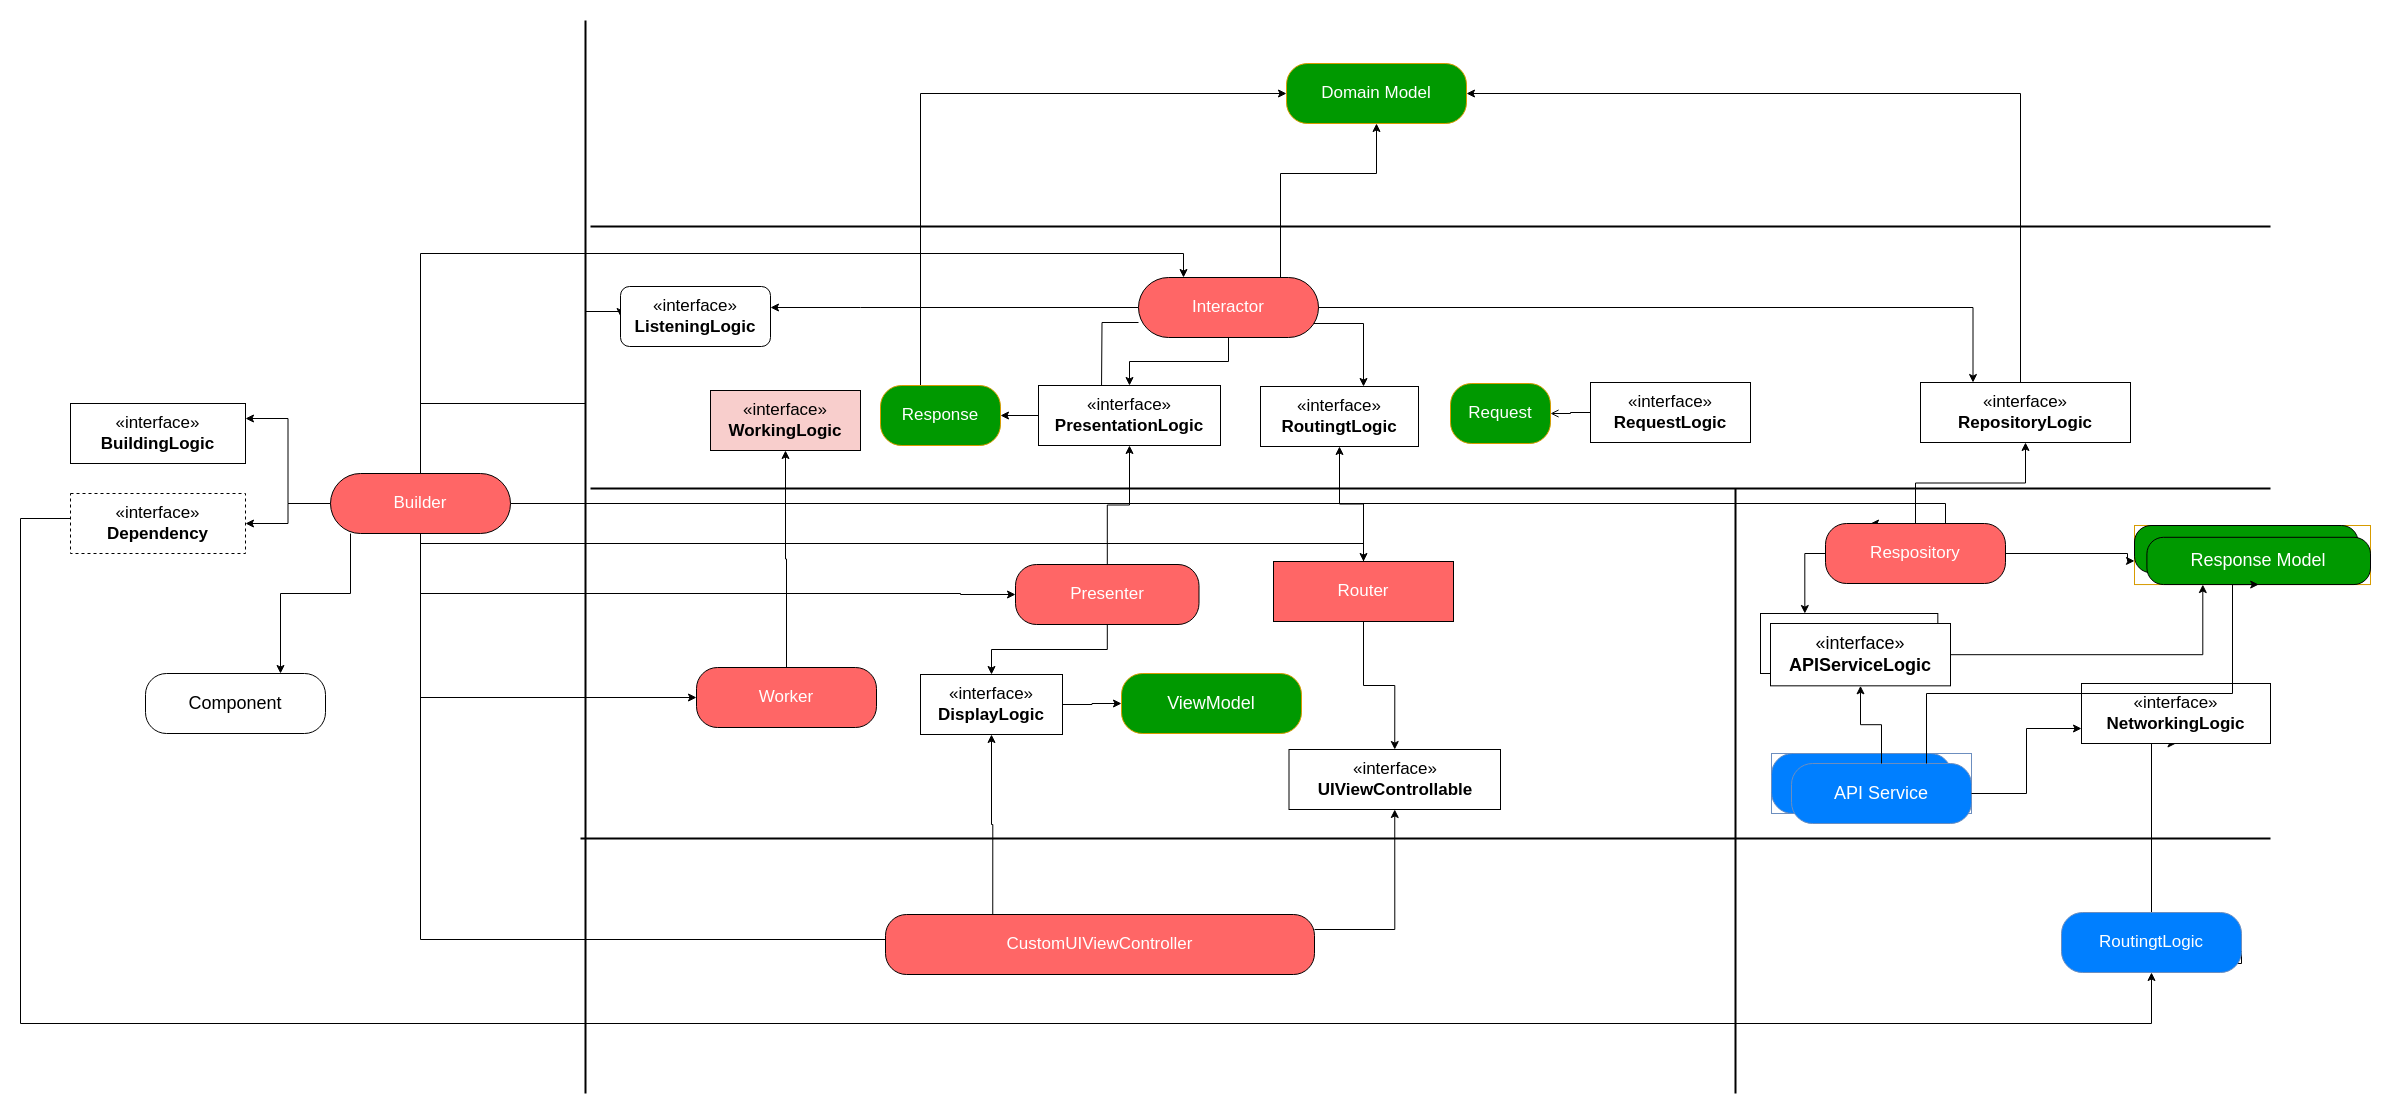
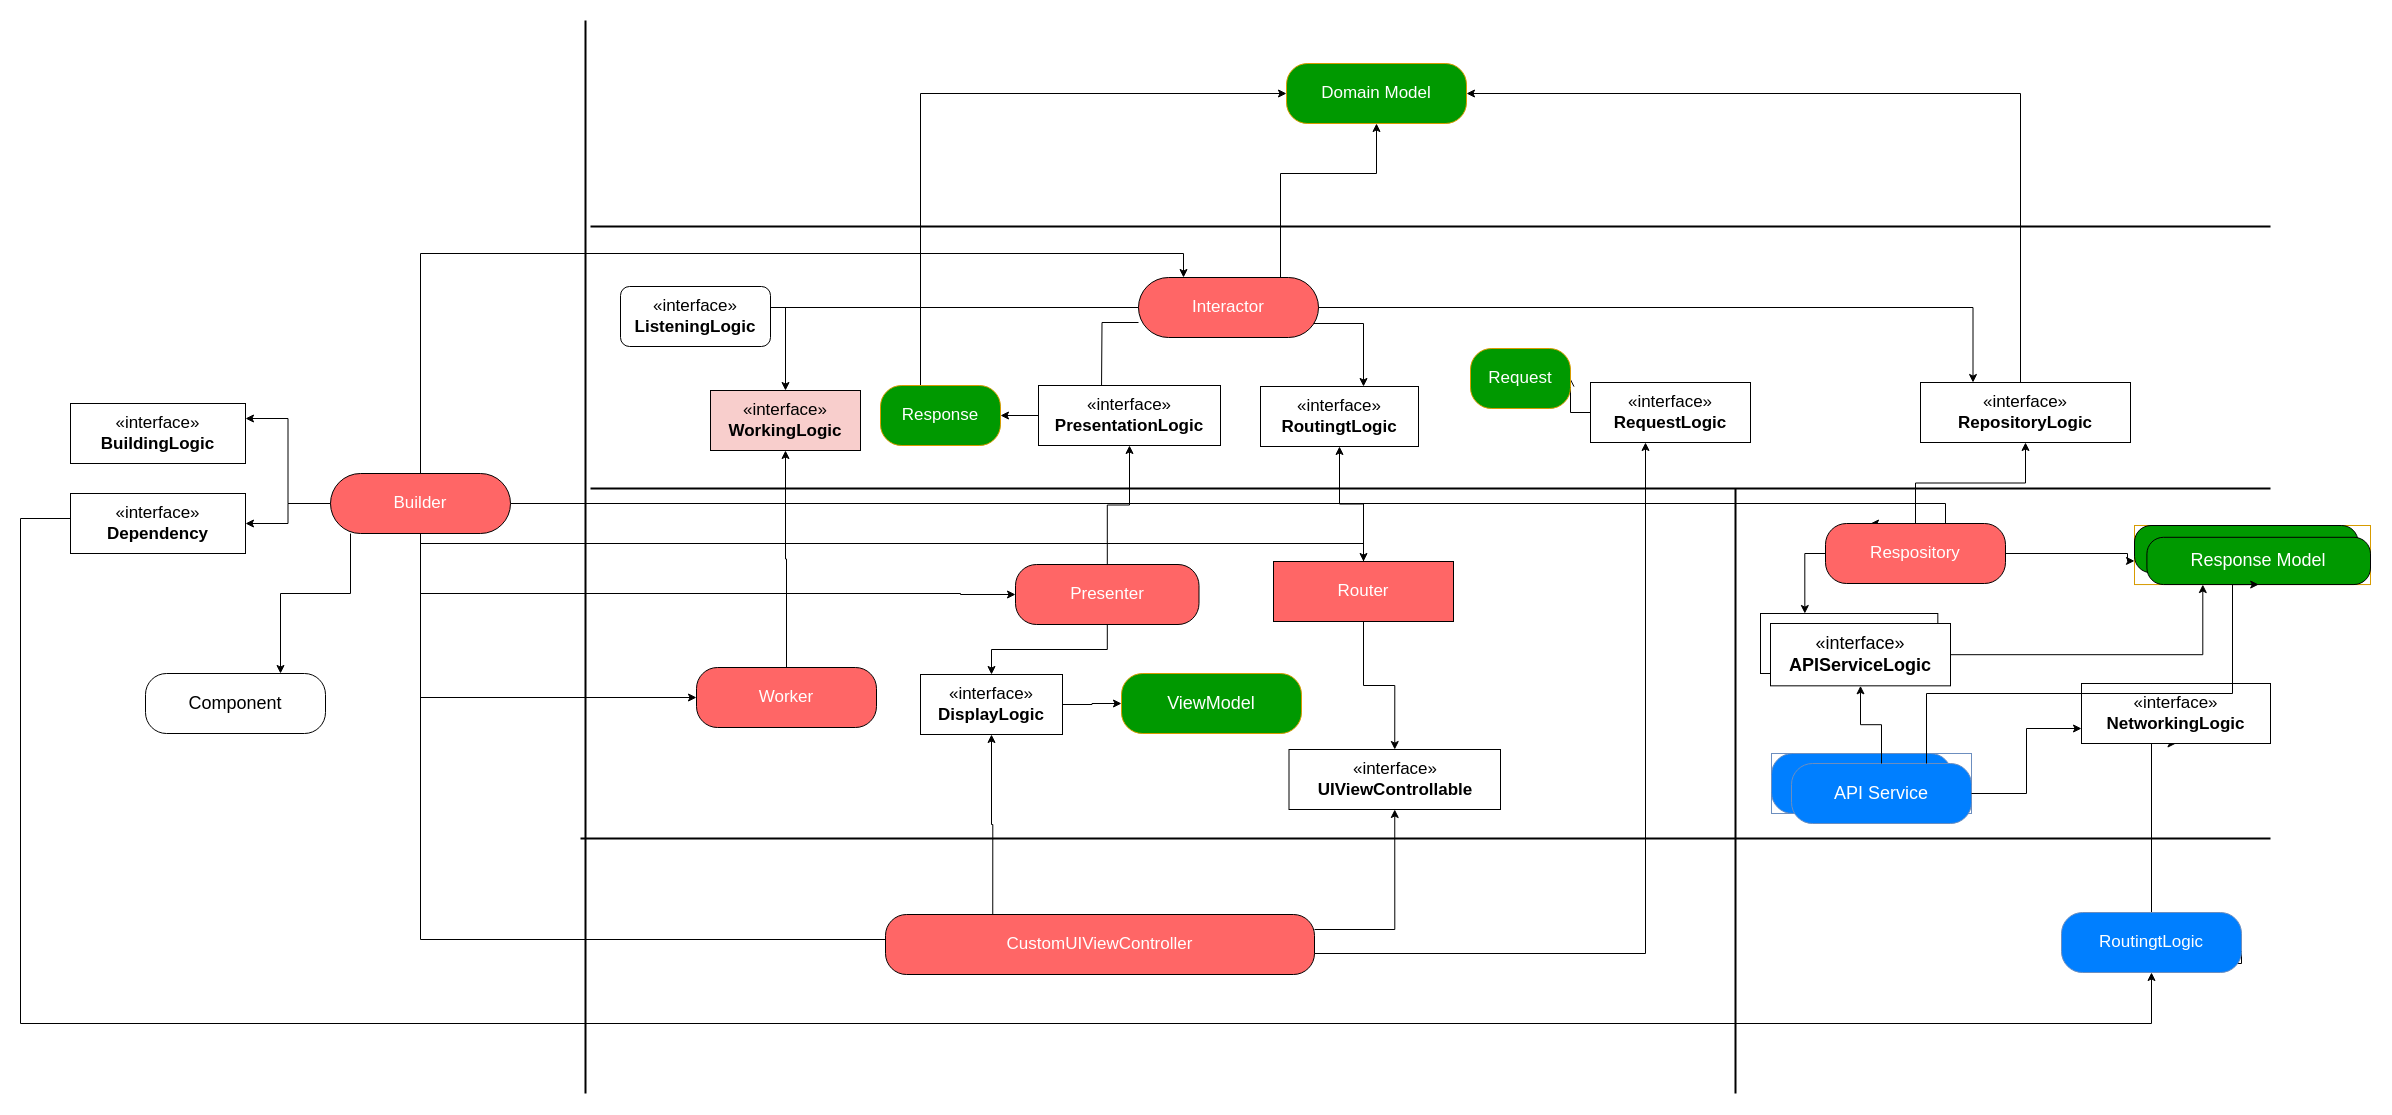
edge "Interactor" -> "«interface»ListeningLogic": arrowhead classic -> none
edge "Interactor" -> "«interface»PresentationLogic": now "Interactor" -> "«interface»WorkingLogic"
edge "Builder" -> "«interface»ListeningLogic": removed
node "Request": moved (1501, 414) -> (1521, 379)
node "«interface»Dependency": style dashed -> solid
edge "CustomUIViewController" -> "«interface»RequestLogic": added
